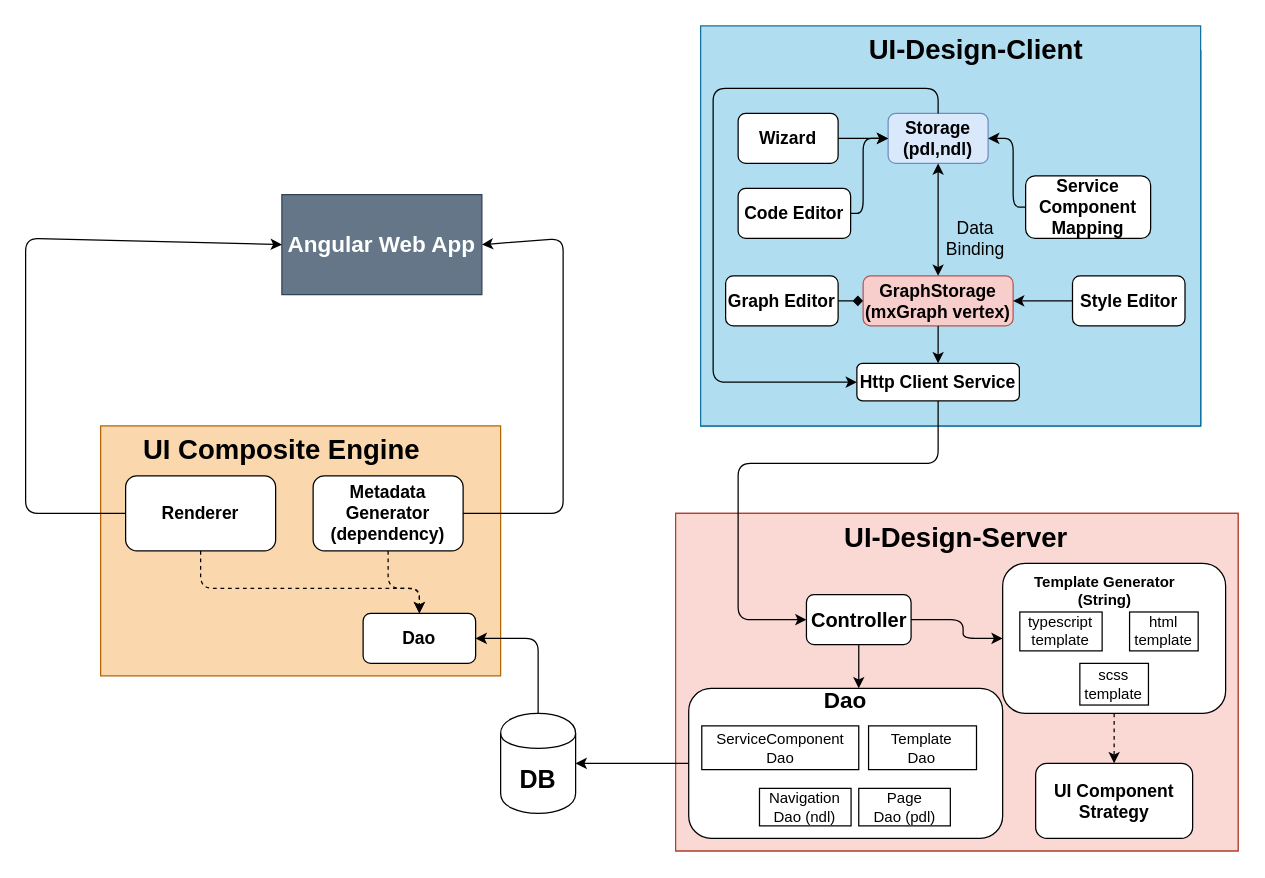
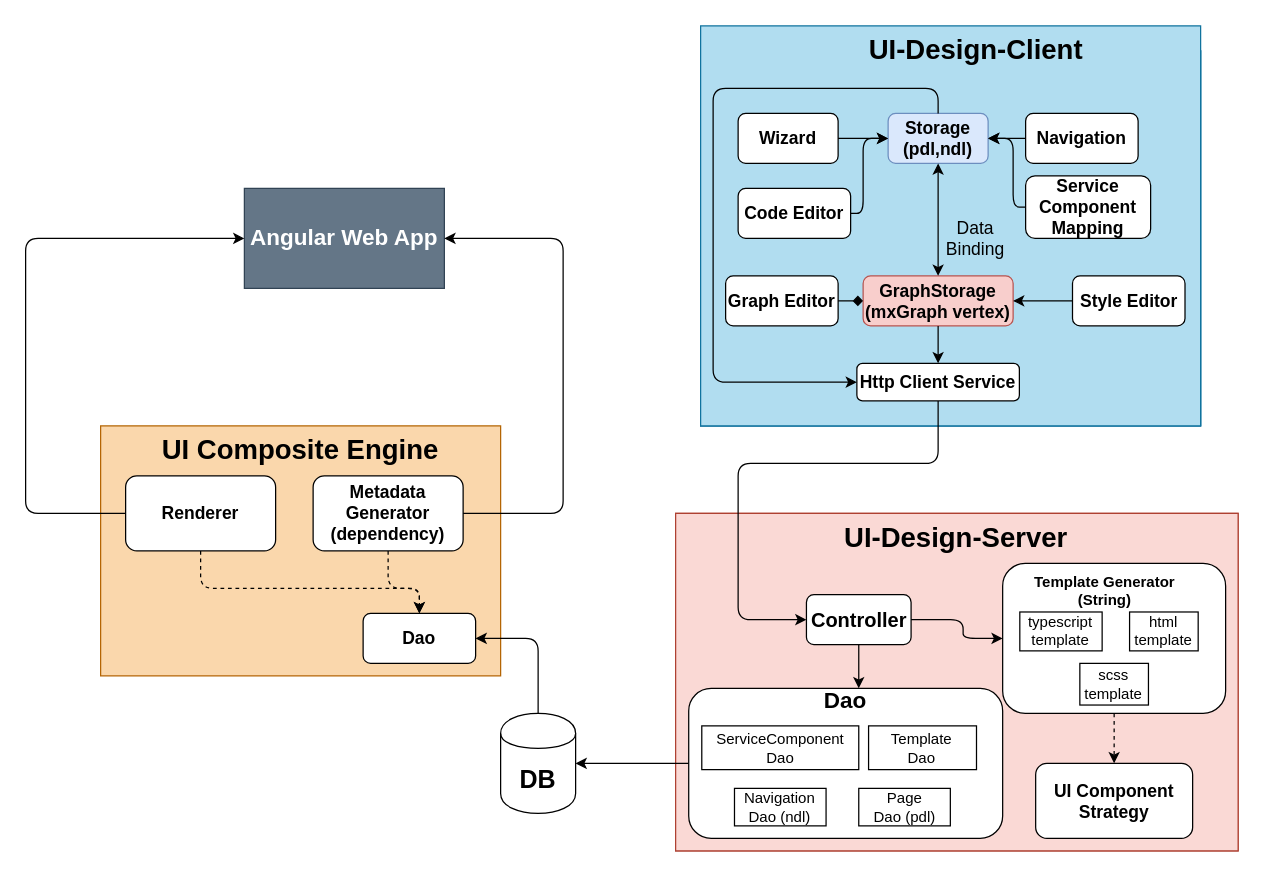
edge "Navigation" -> "Storage (pdl,ndl)": added
node "Navigation": added
node "Angular Web App": moved (382, 244) -> (344, 238)
node "UI Composite Engine": moved (282, 451) -> (301, 451)
node "Navigation Dao (ndl)": moved (805, 807) -> (780, 807)
